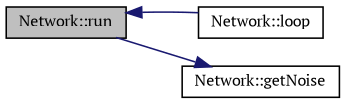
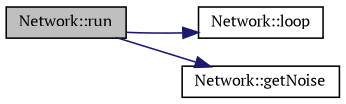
edge "Network::loop" -> "Network::run": reversed
